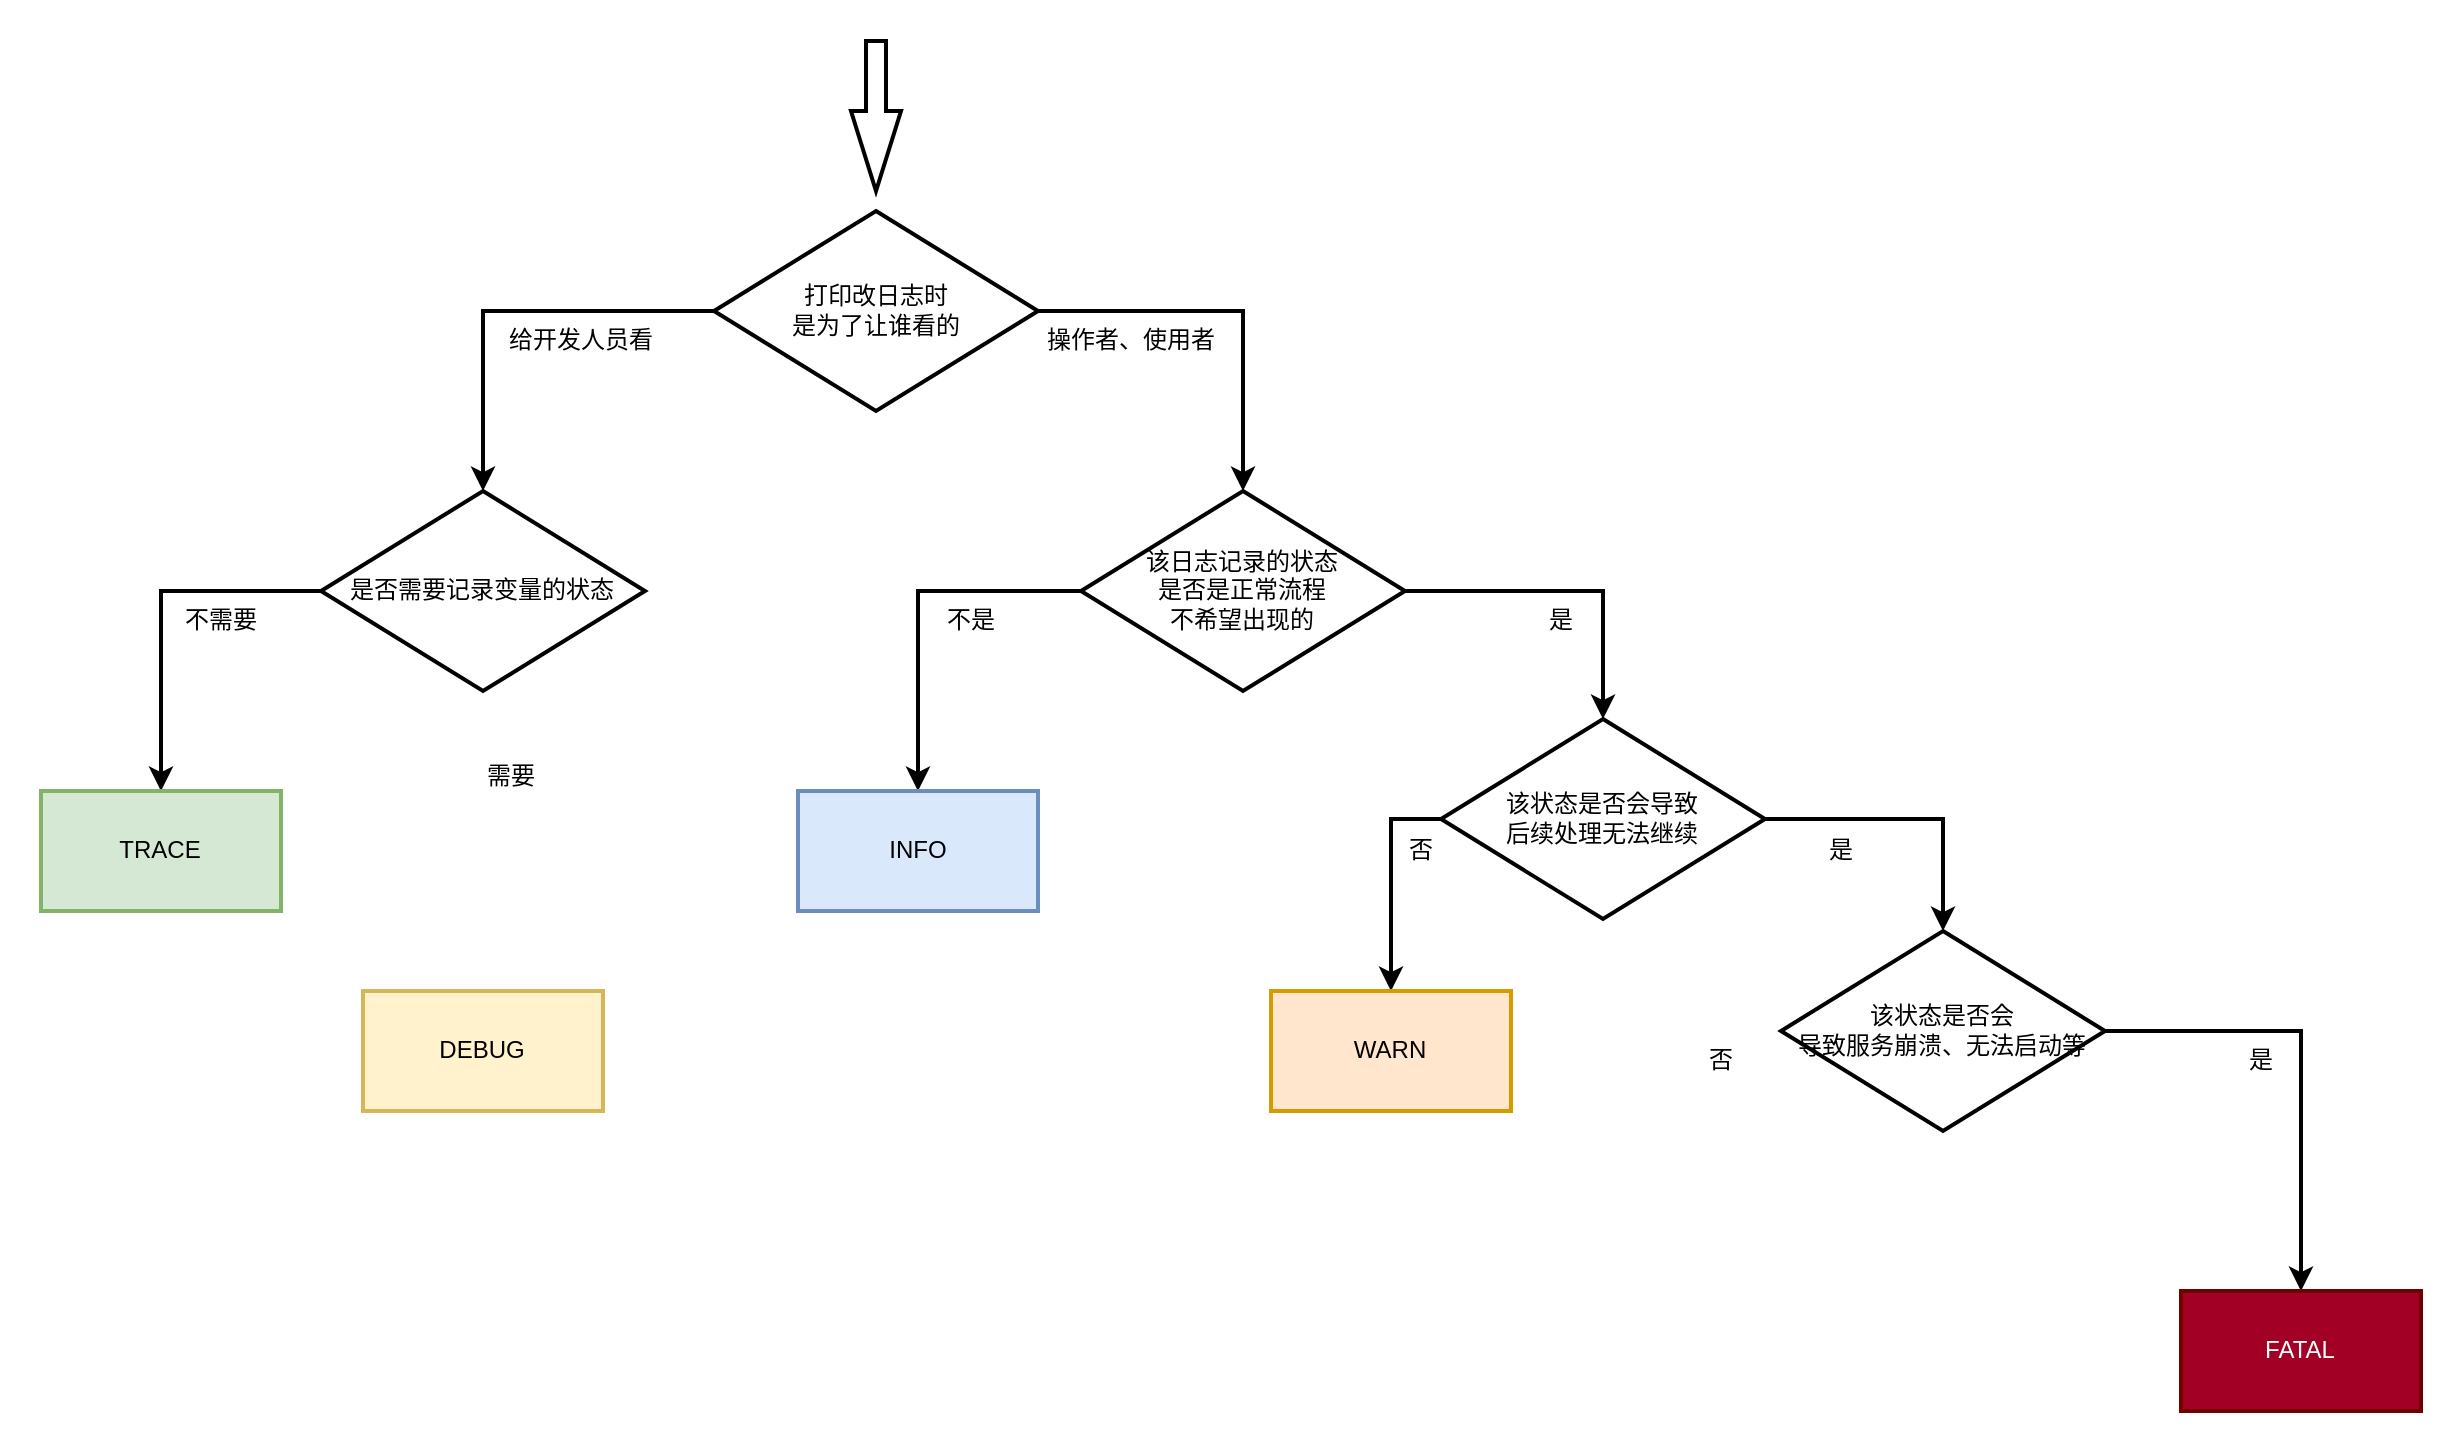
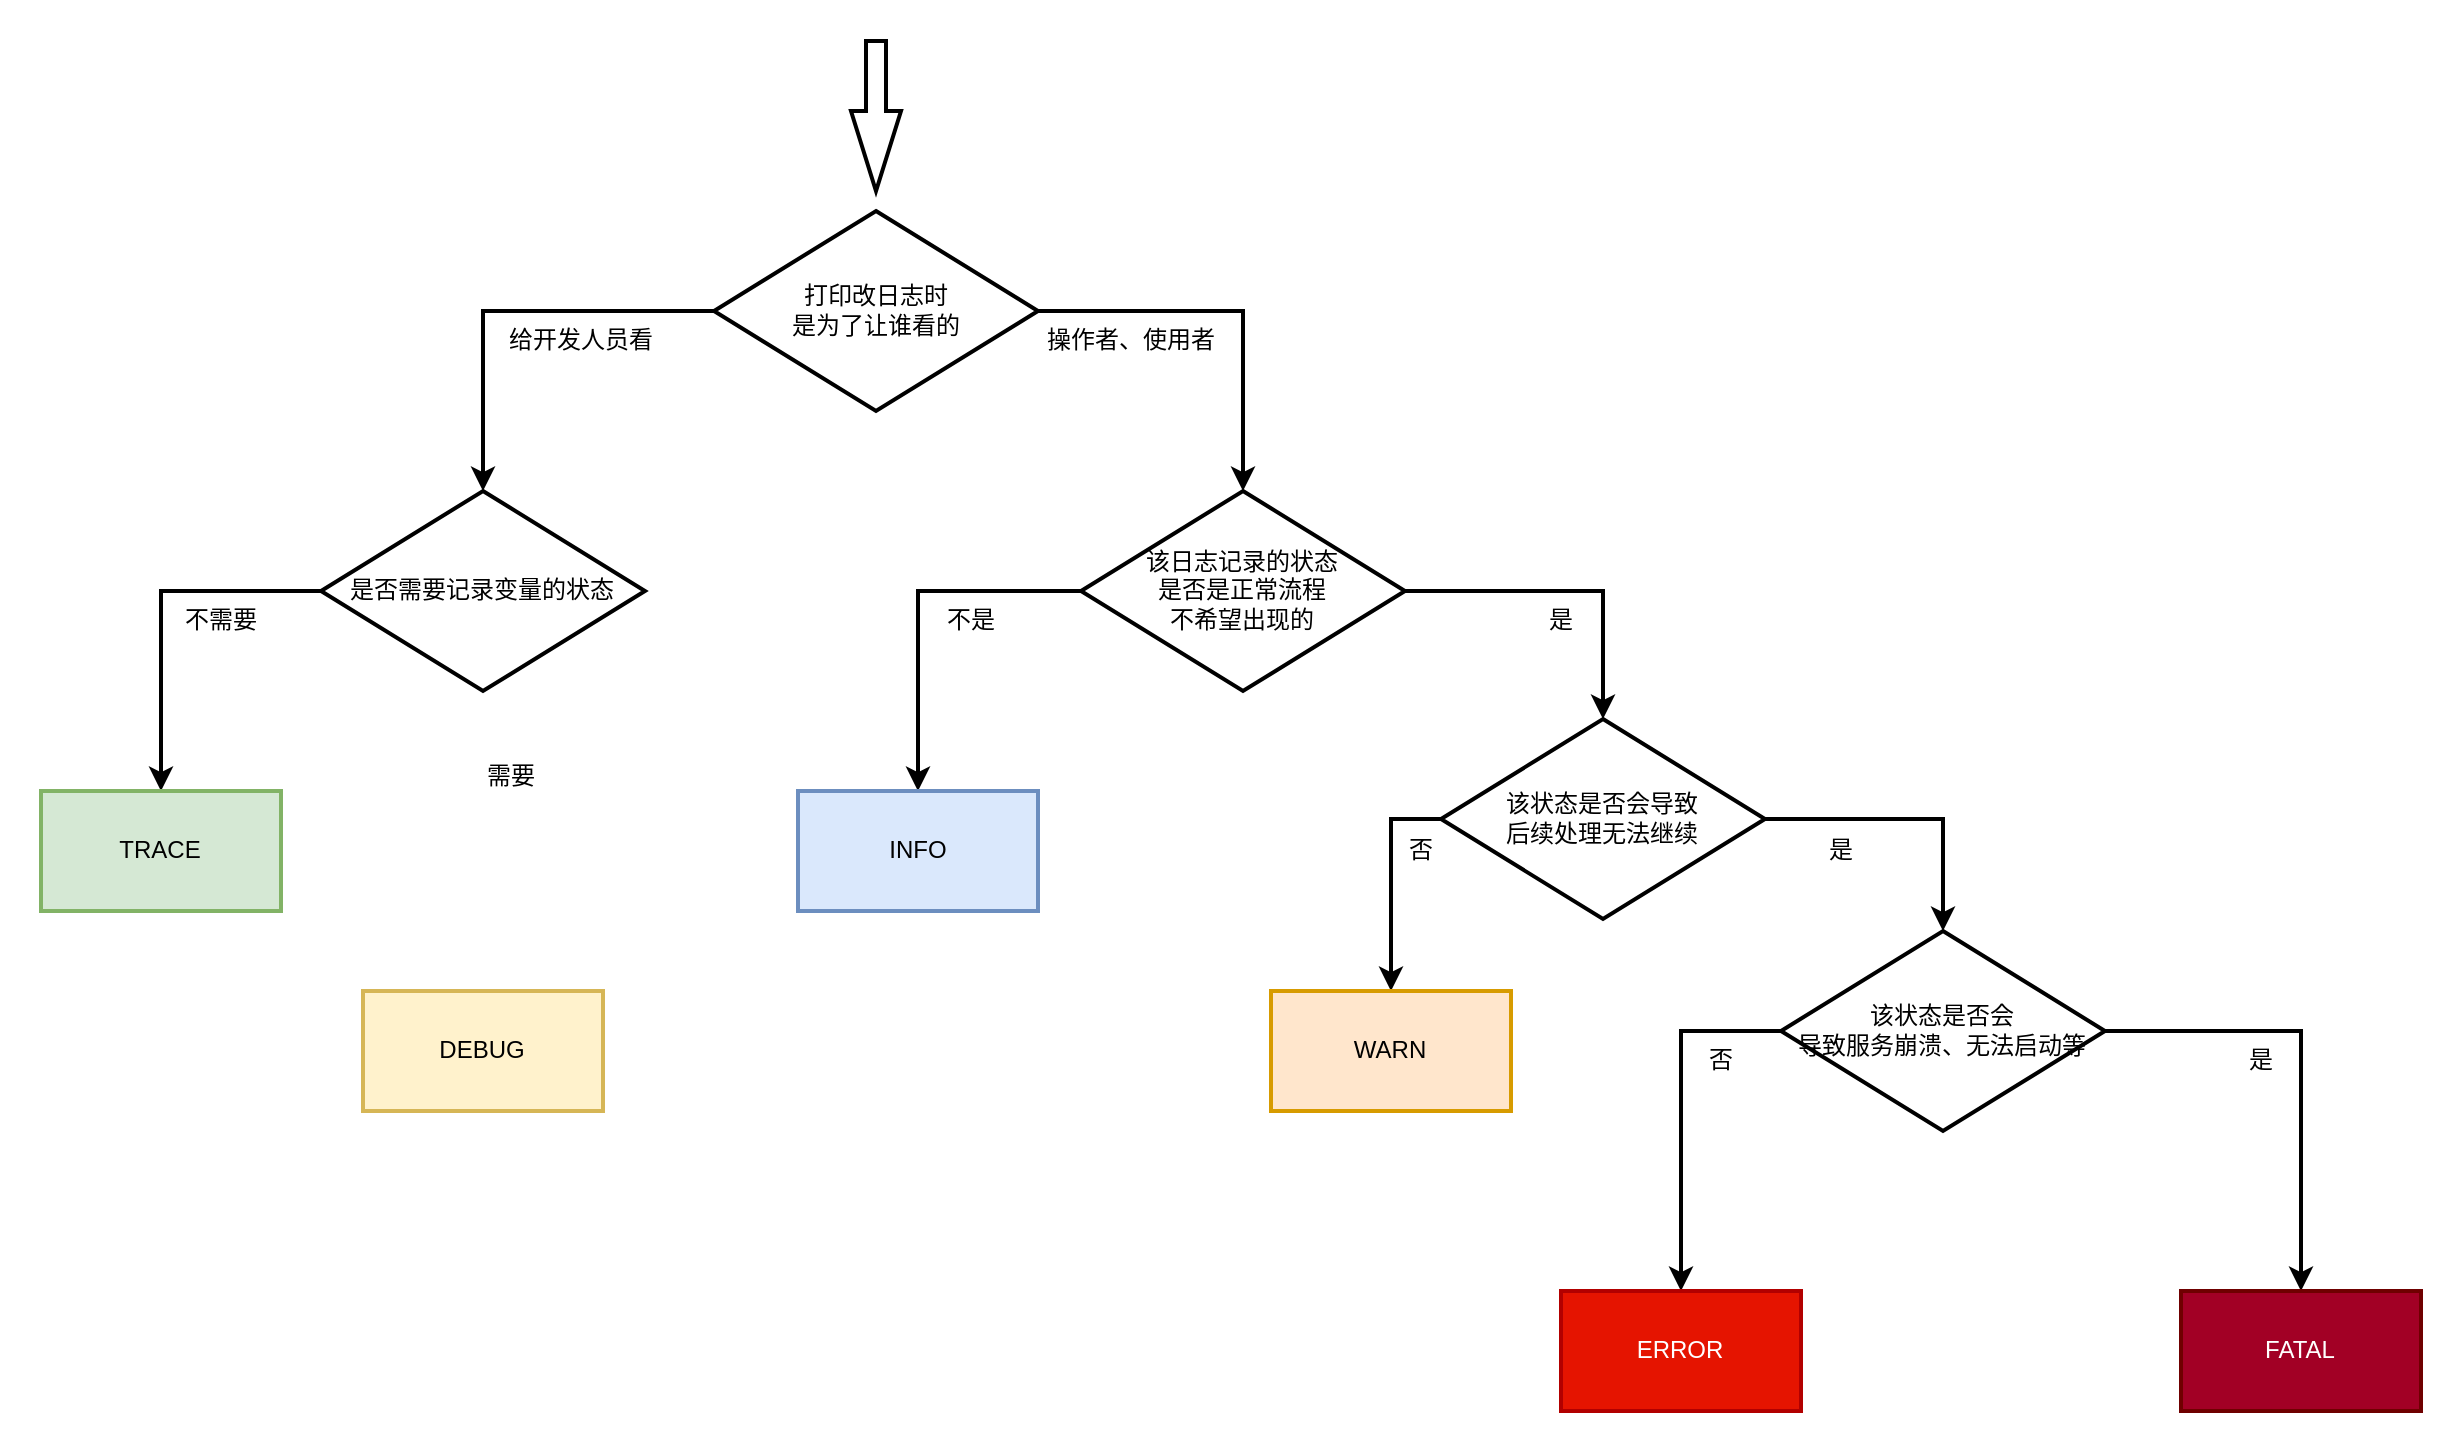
edge "该状态是否会 导致服务崩溃、无法启动等" -> "ERROR": added
node "ERROR": added
